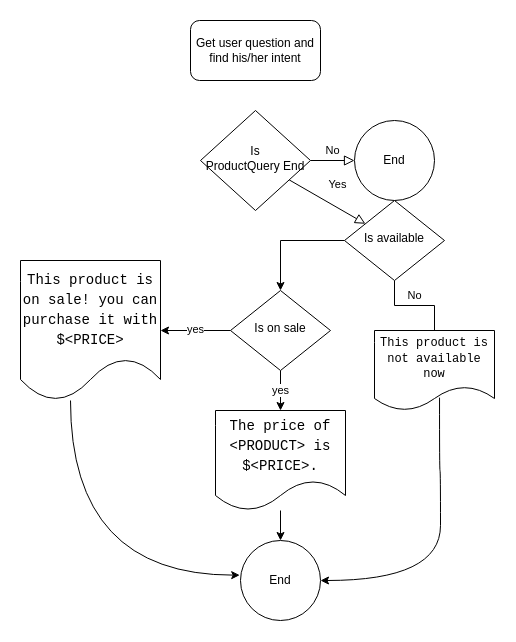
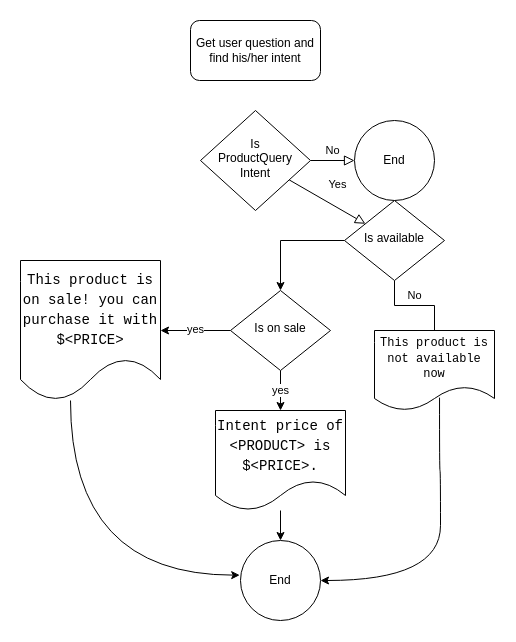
node "Is ProductQuery End": label "Is ProductQuery End" -> "Is ProductQuery Intent"
node "The price of <PRODUCT> is $<PRICE>.": label "The price of <PRODUCT> is $<PRICE>." -> "Intent price of <PRODUCT> is $<PRICE>."
